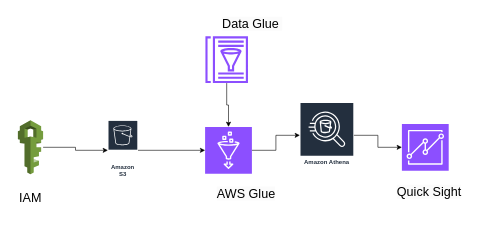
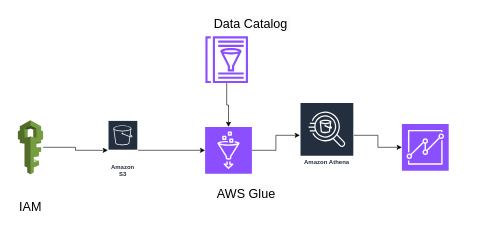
node "Data Glue": label "Data Glue" -> "Data Catalog"
node "Quick Sight": removed
node "IAM": moved (30, 197) -> (30, 206)
